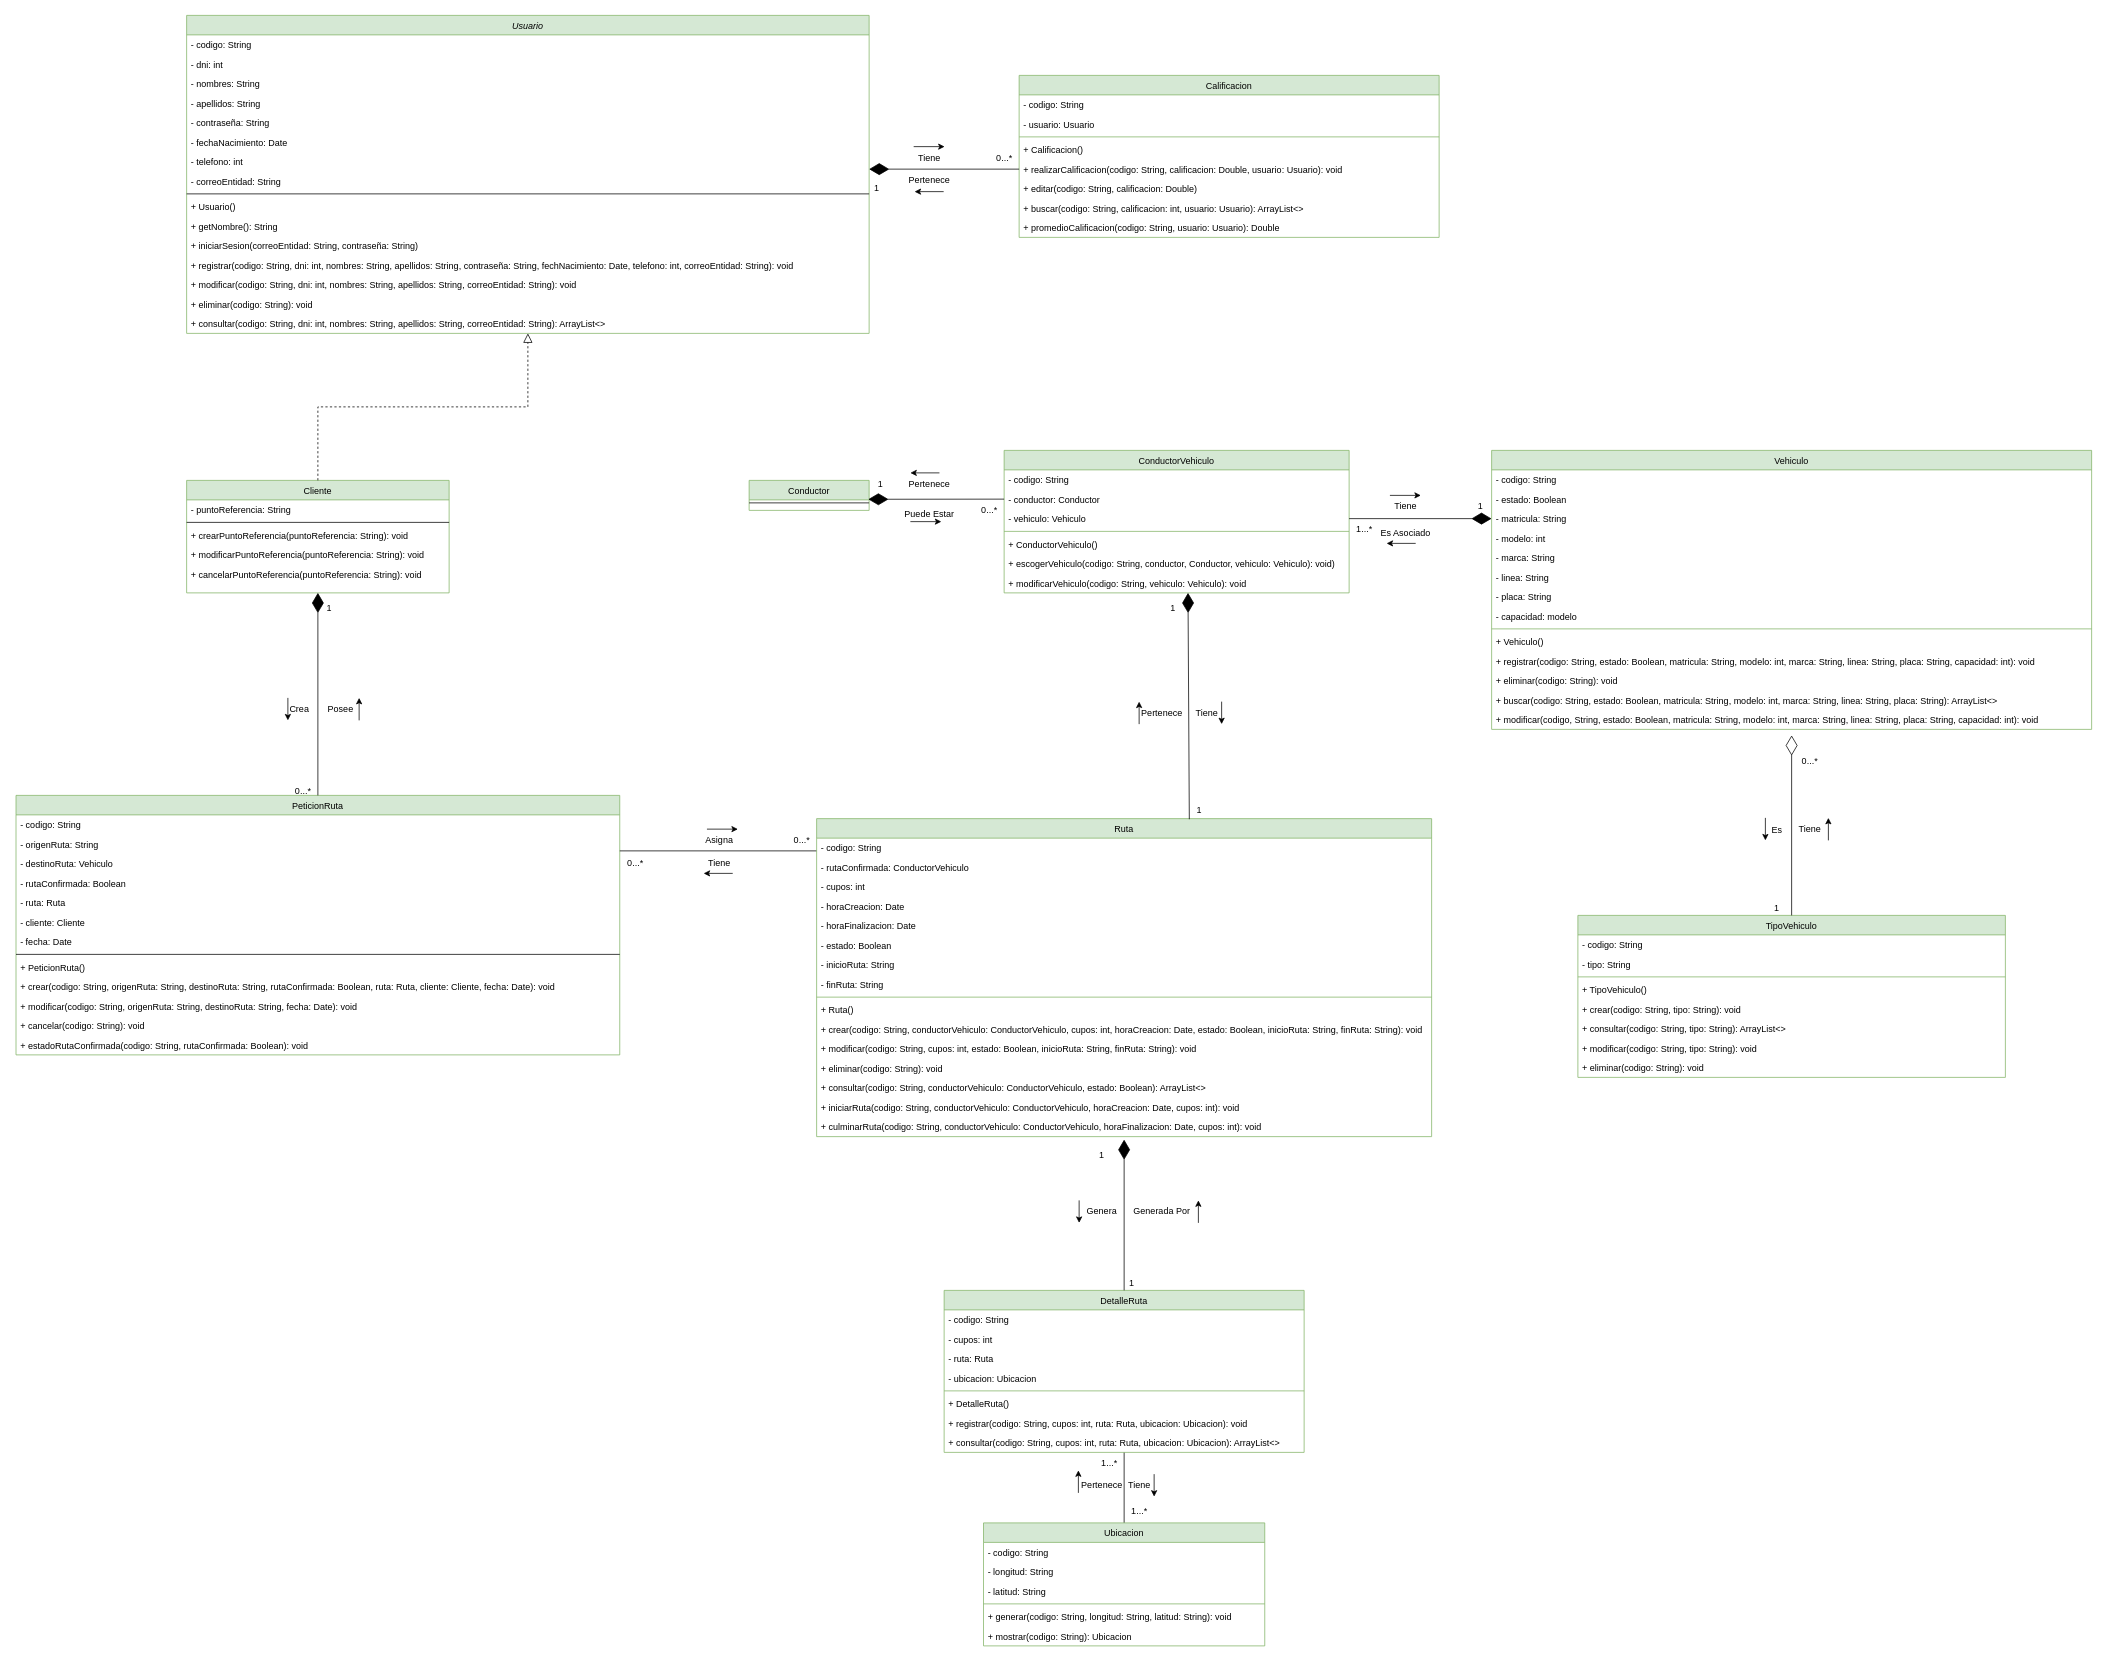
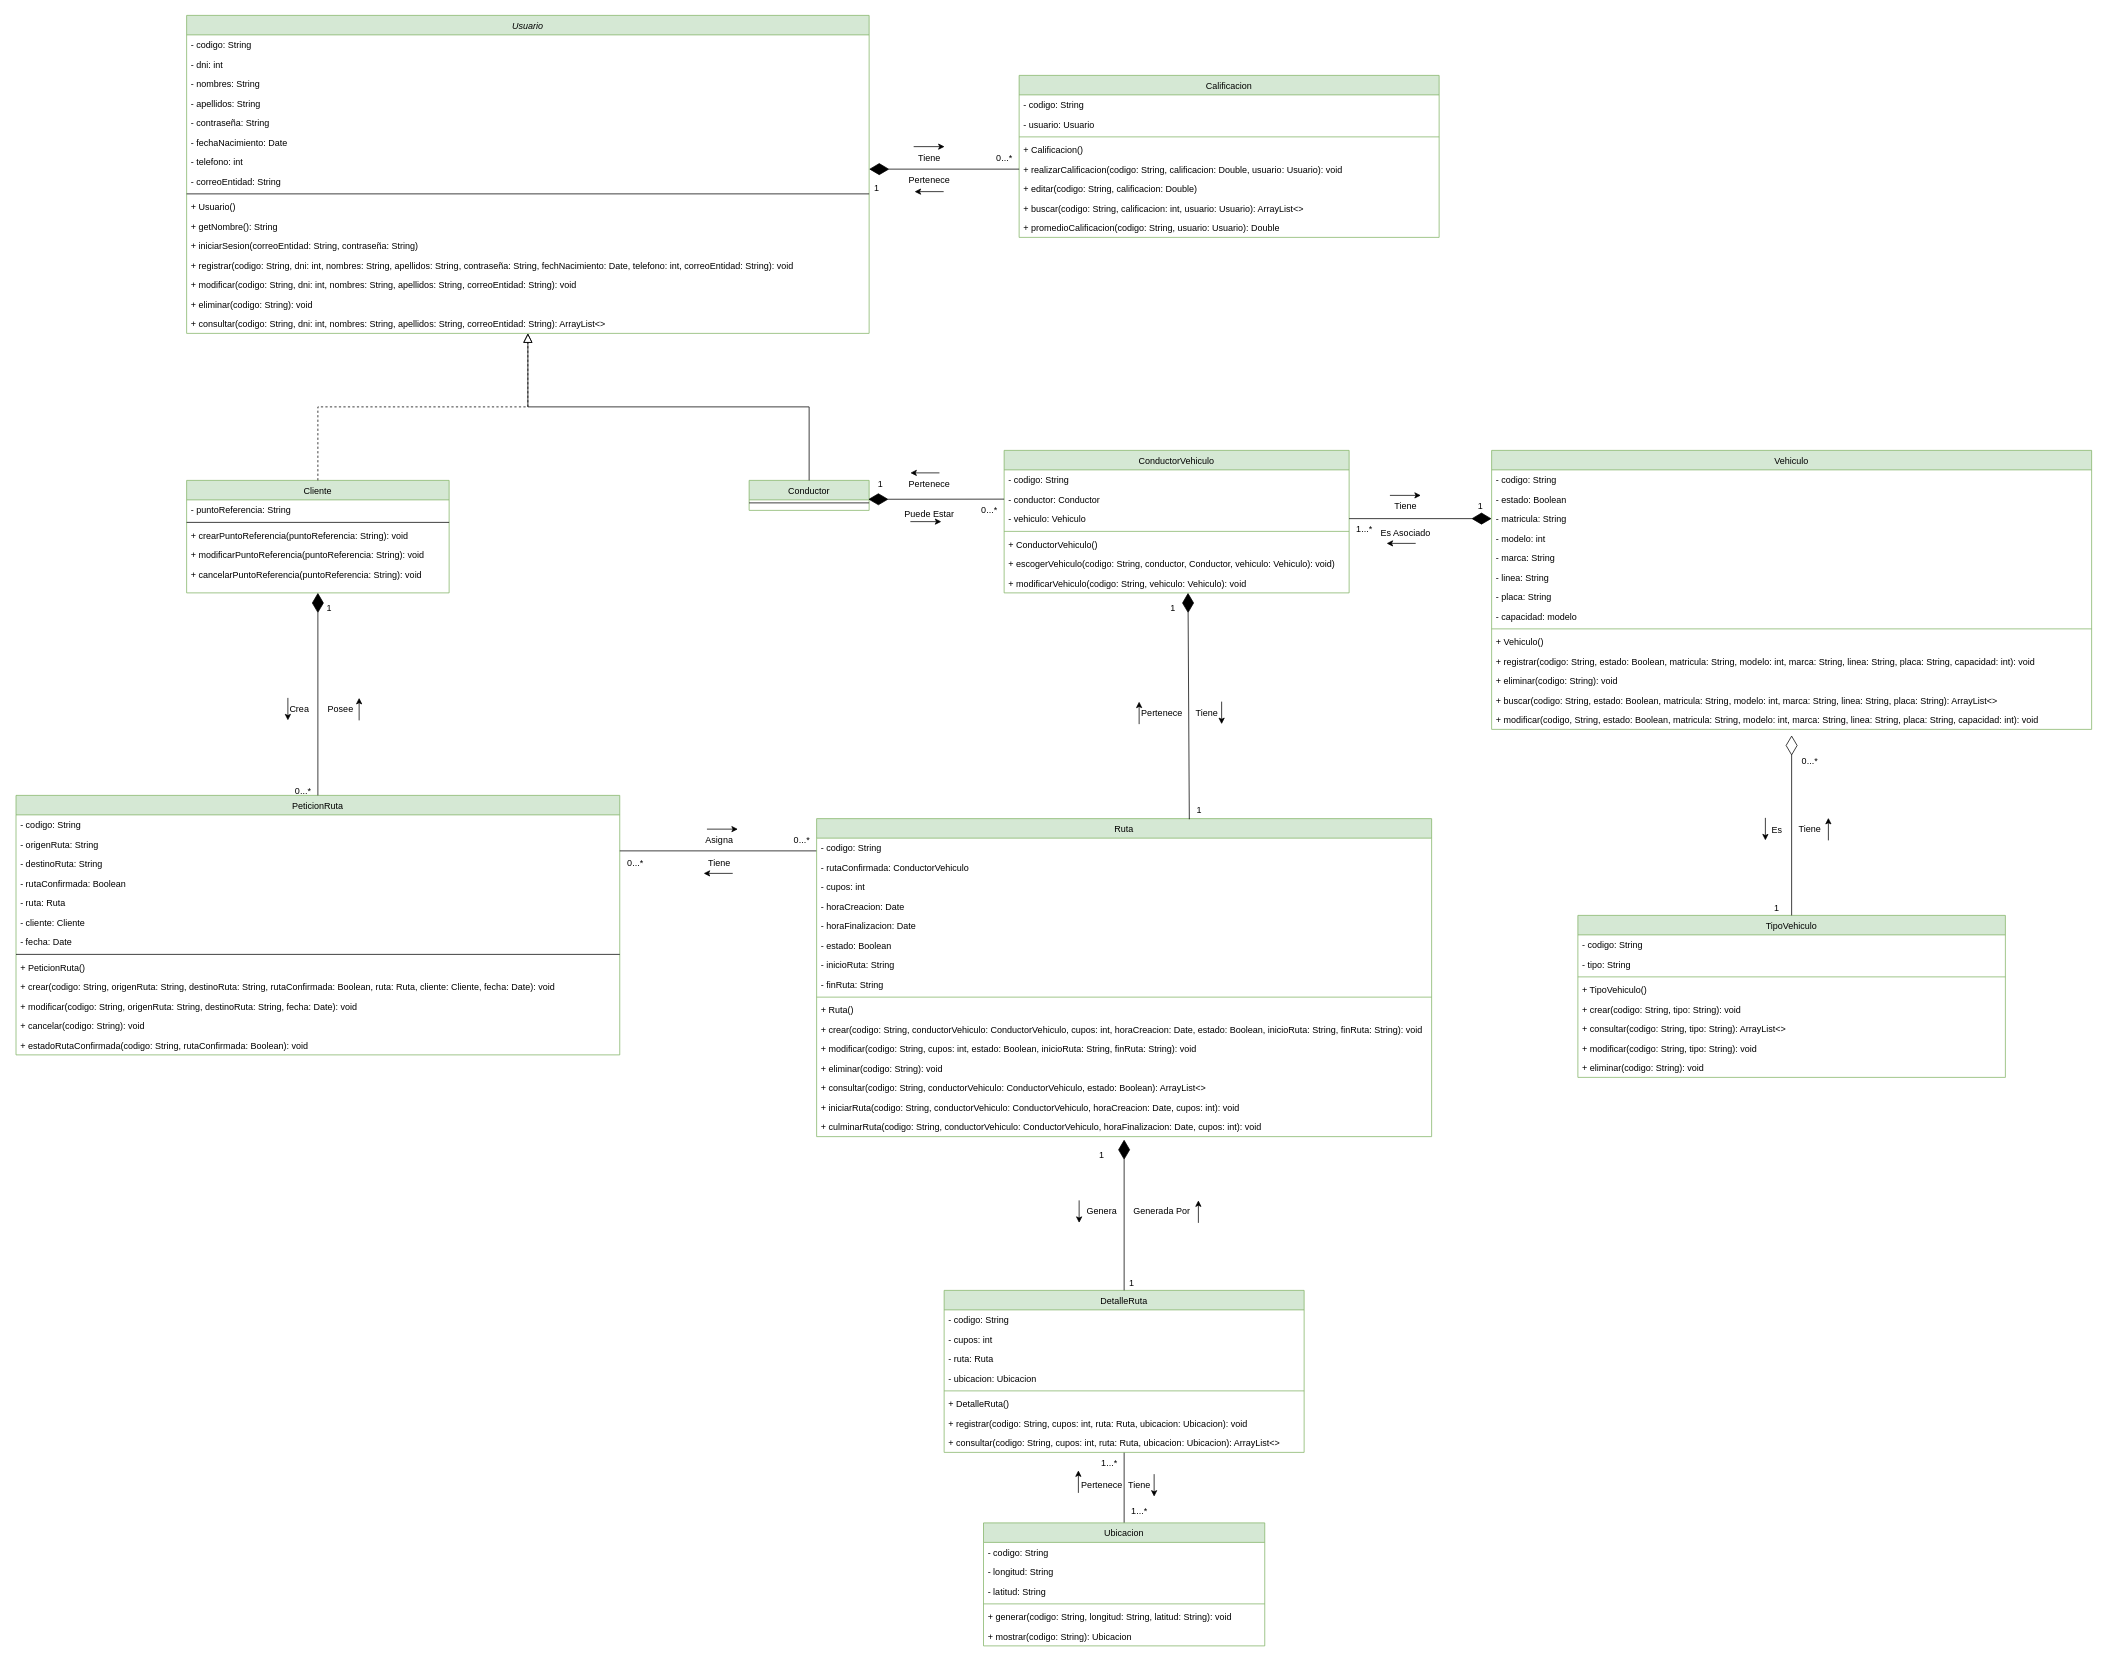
edge "Conductor" -> "Usuario": added
node "- destinoRuta: Vehiculo": label "- destinoRuta: Vehiculo" -> "- destinoRuta: String"
